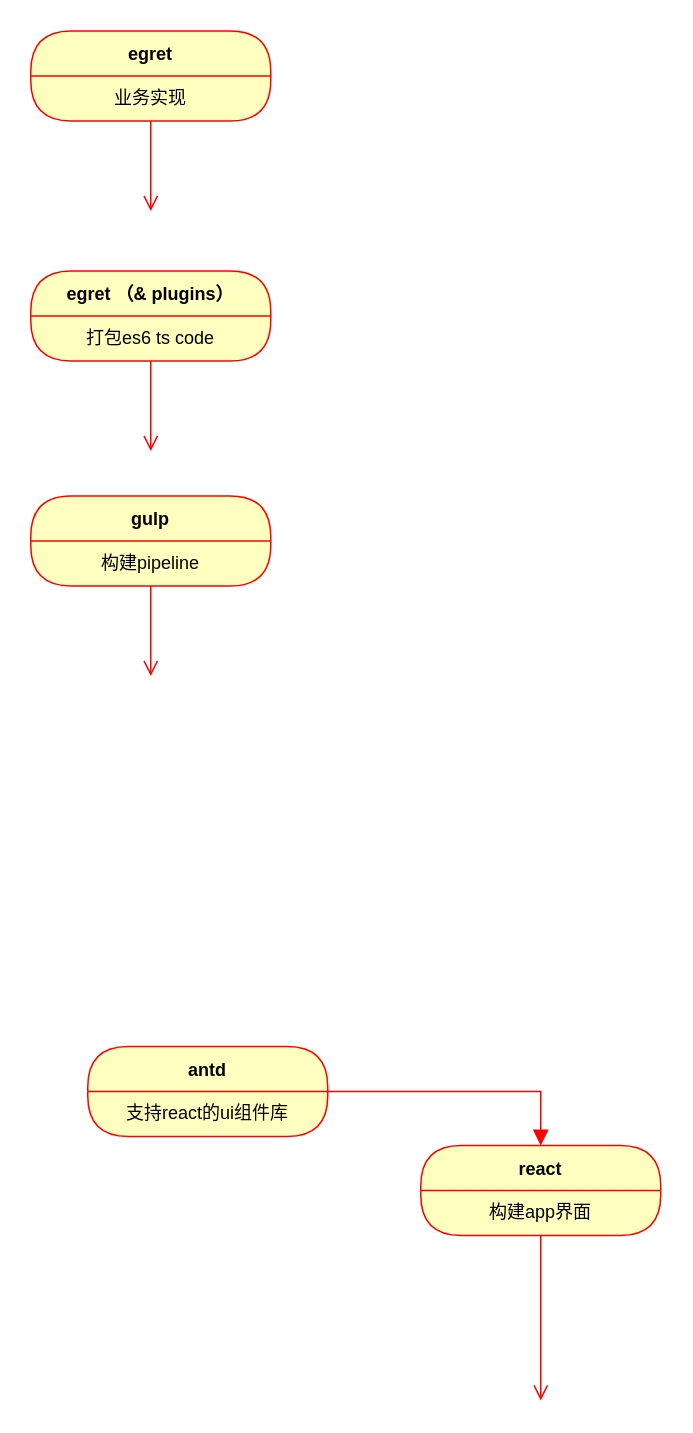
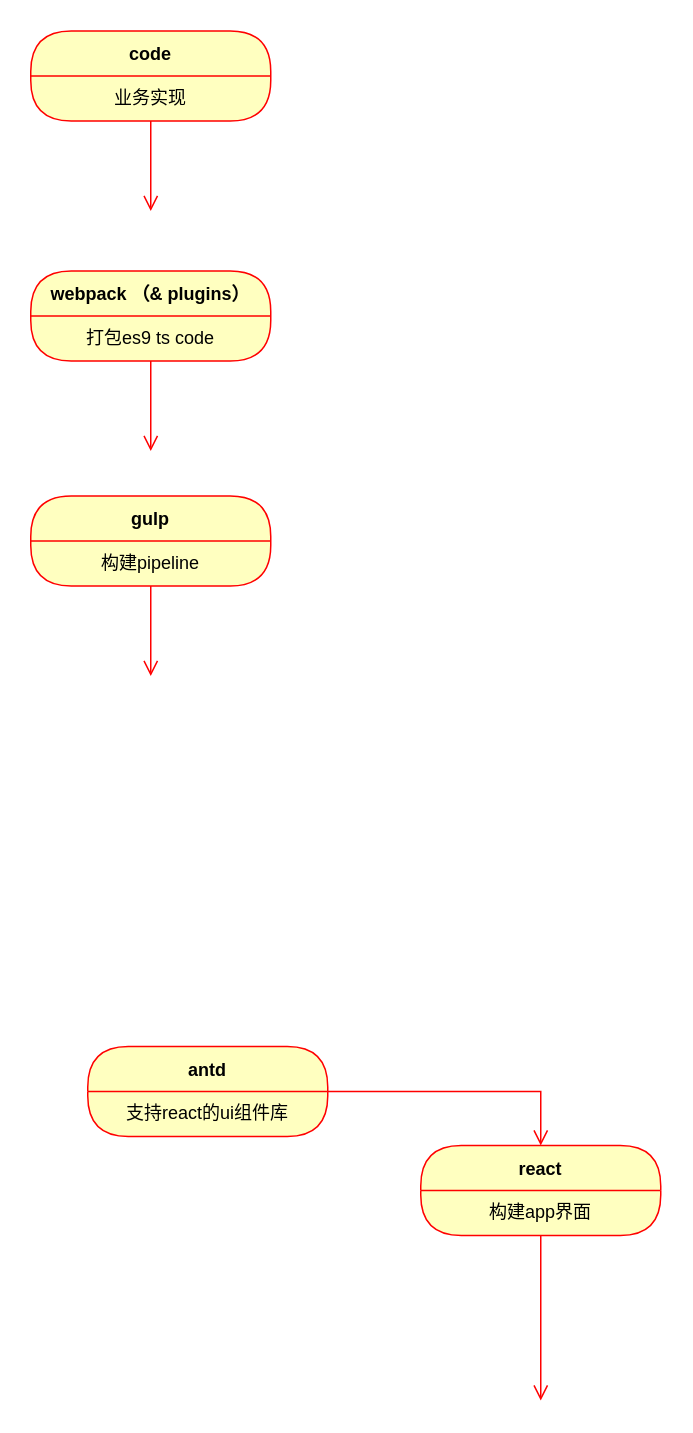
node "egret": label "egret" -> "code"
node "egret （& plugins）": label "egret （& plugins）" -> "webpack （& plugins）"
node "打包es6 ts code": label "打包es6 ts code" -> "打包es9 ts code"
edge "antd" -> "react": arrowhead block -> open
